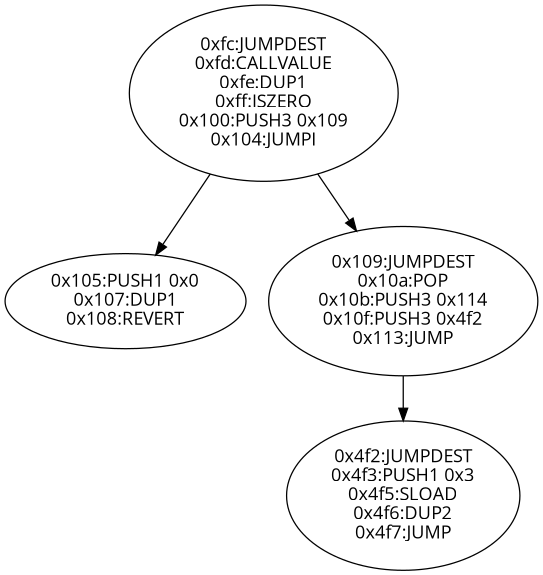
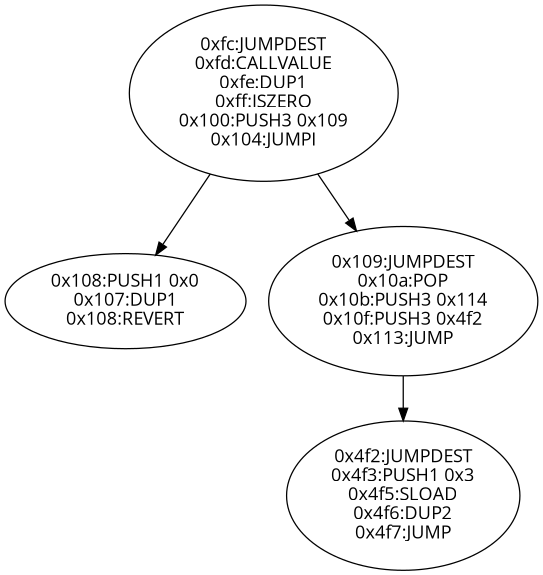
node "0x105:PUSH1 0x0 0x107:DUP1 0x108:REVERT": label "0x105:PUSH1 0x0 0x107:DUP1 0x108:REVERT" -> "0x108:PUSH1 0x0 0x107:DUP1 0x108:REVERT"
